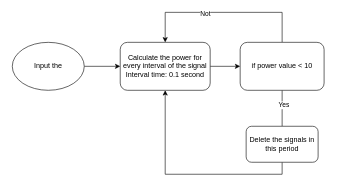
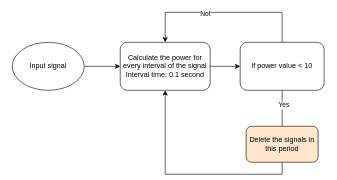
node "Input the": label "Input the" -> "Input signal"
node "Delete the signals in this period": fillcolor #ffffff -> #ffe6cc
